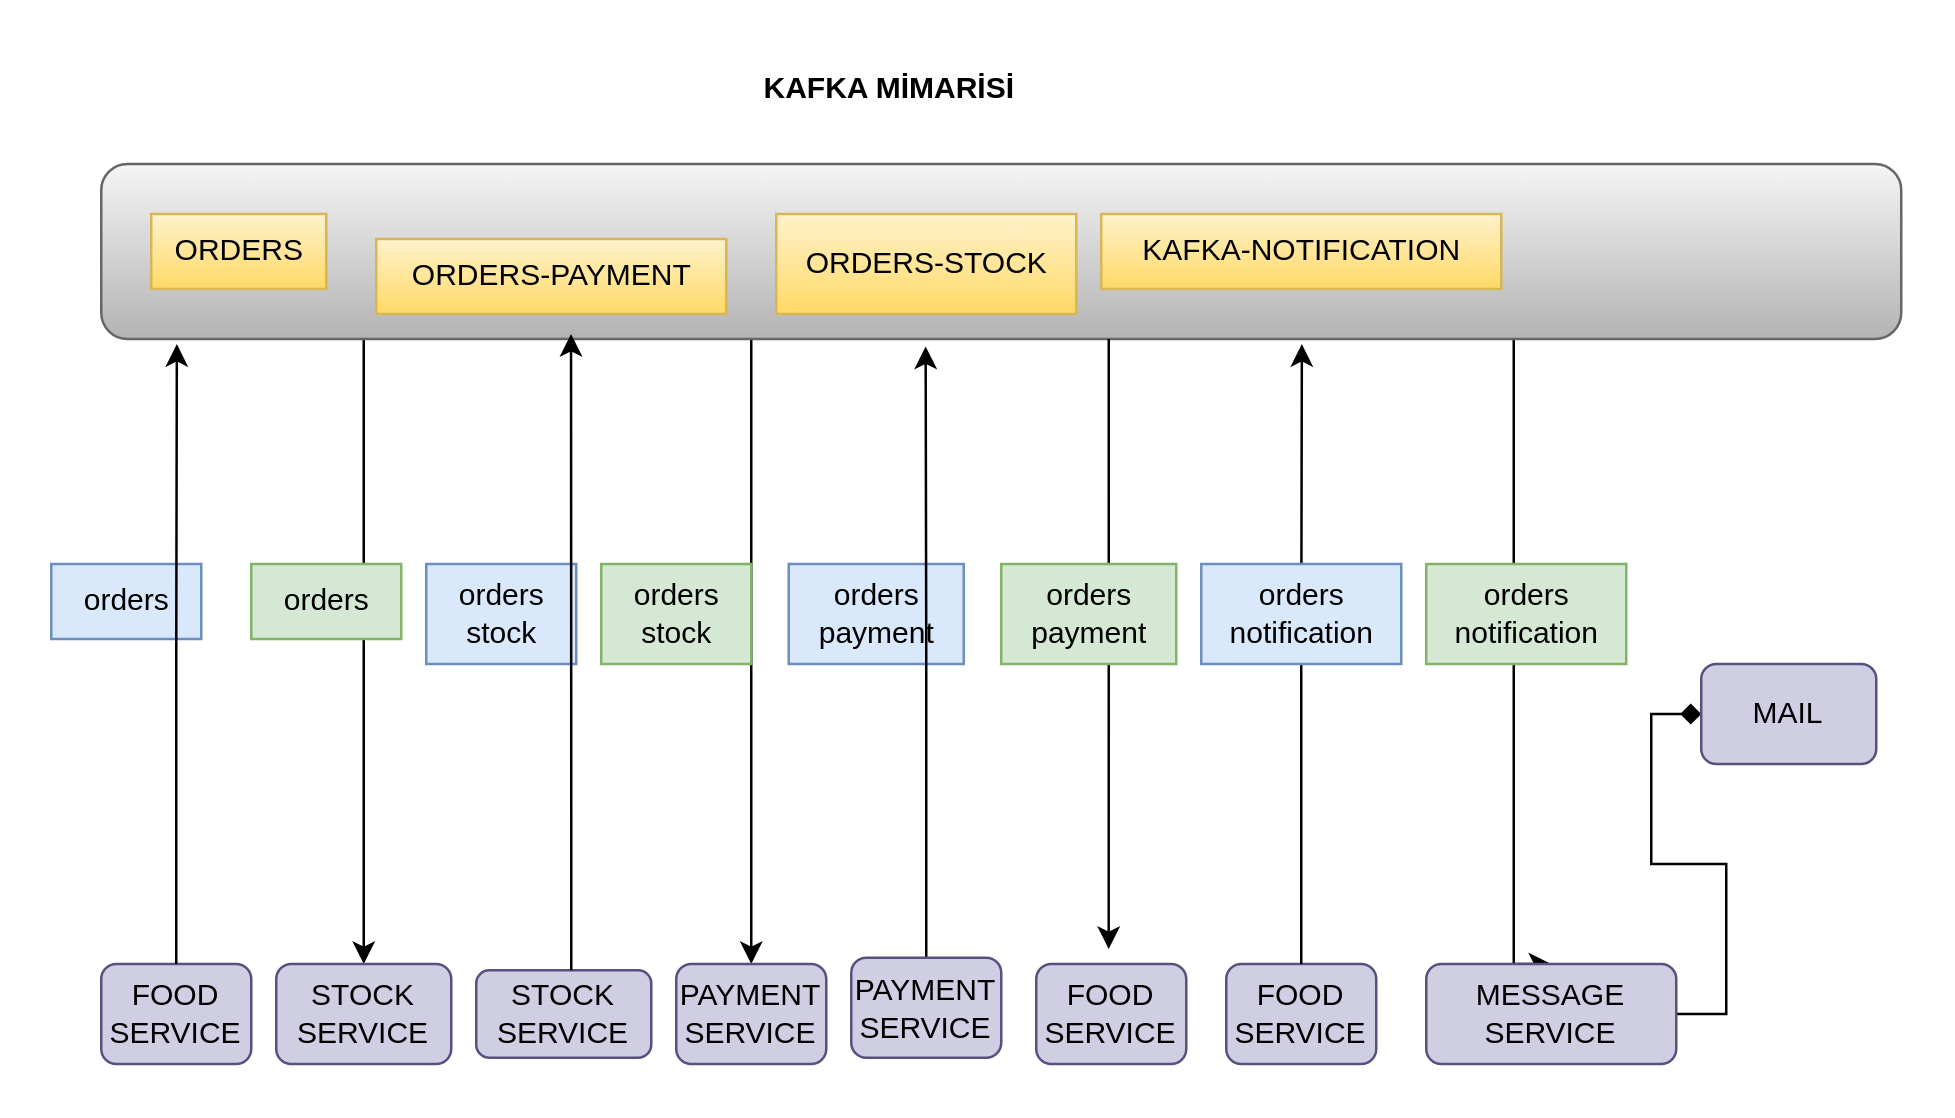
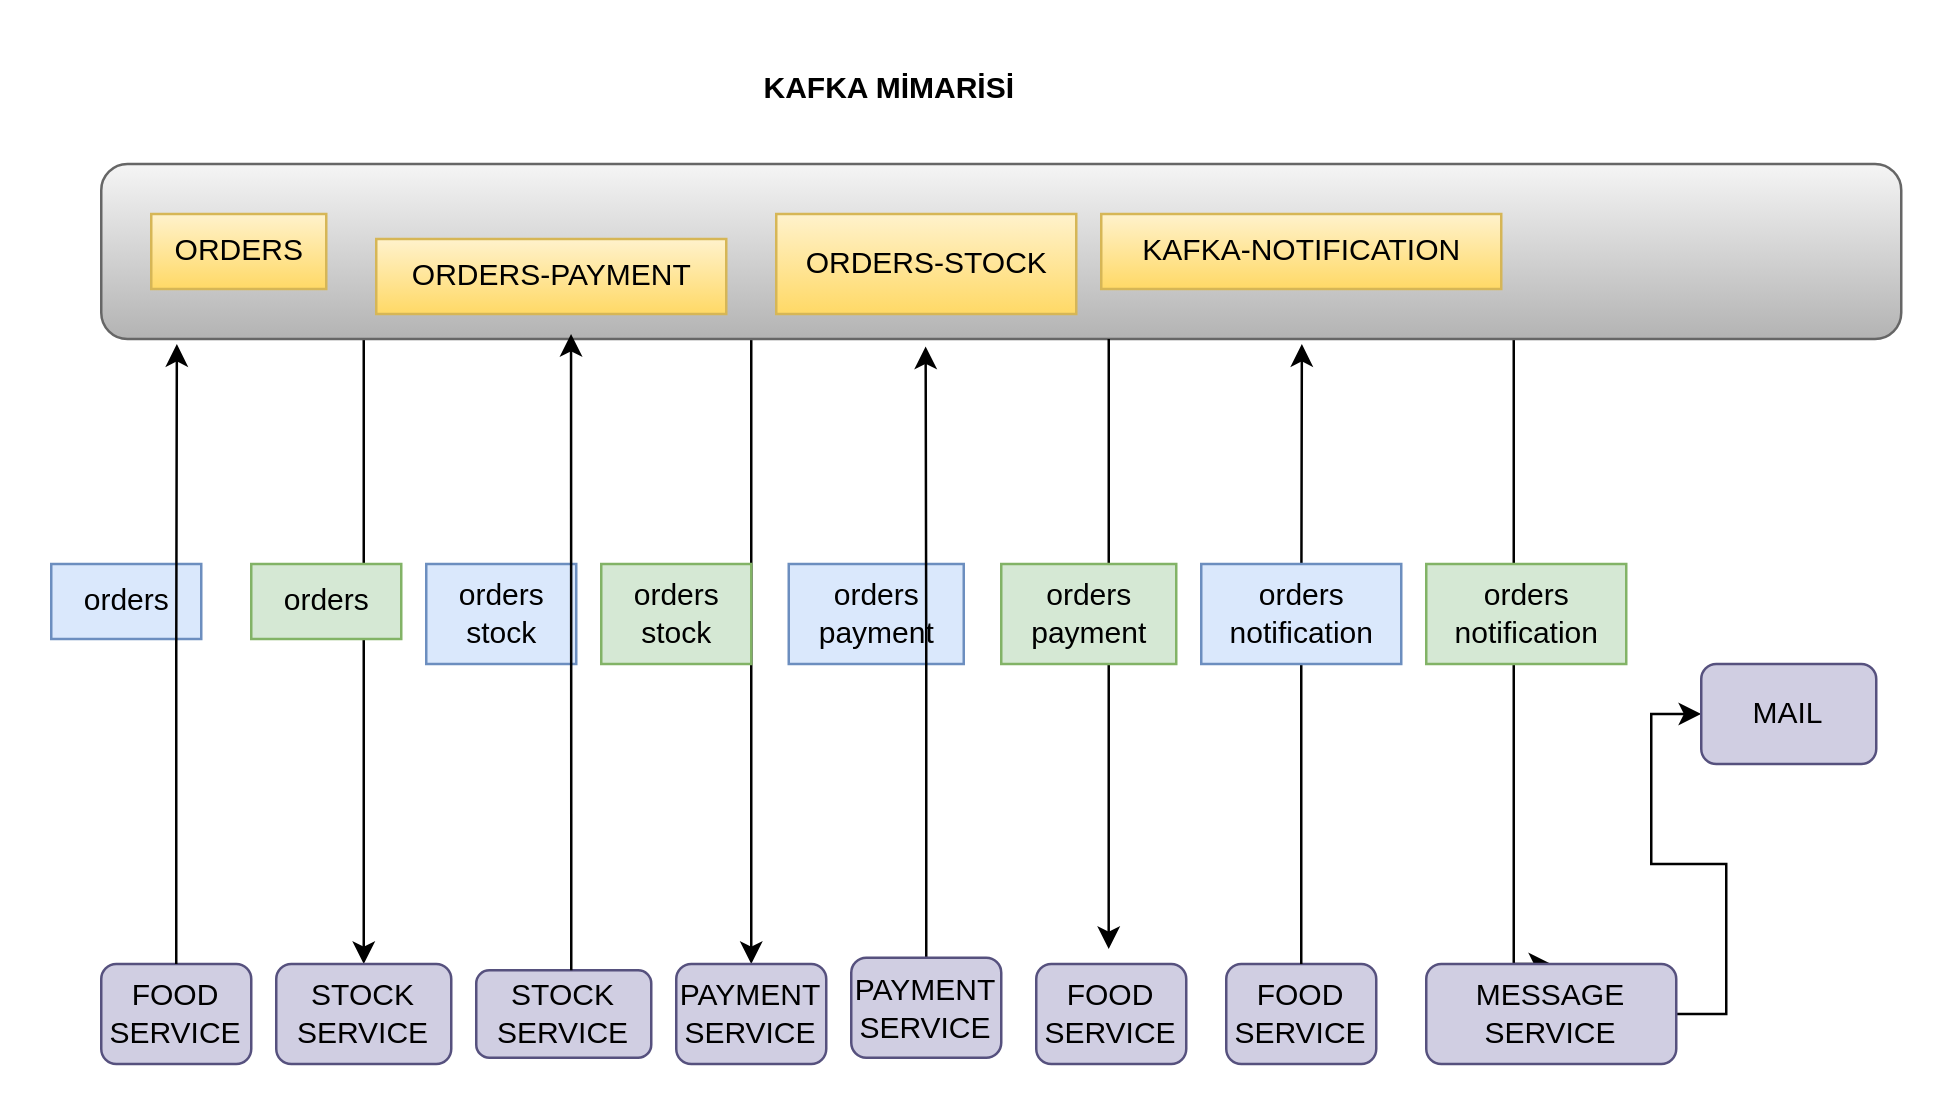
edge "MESSAGE SERVICE" -> "MAIL": arrowhead diamond -> classic
